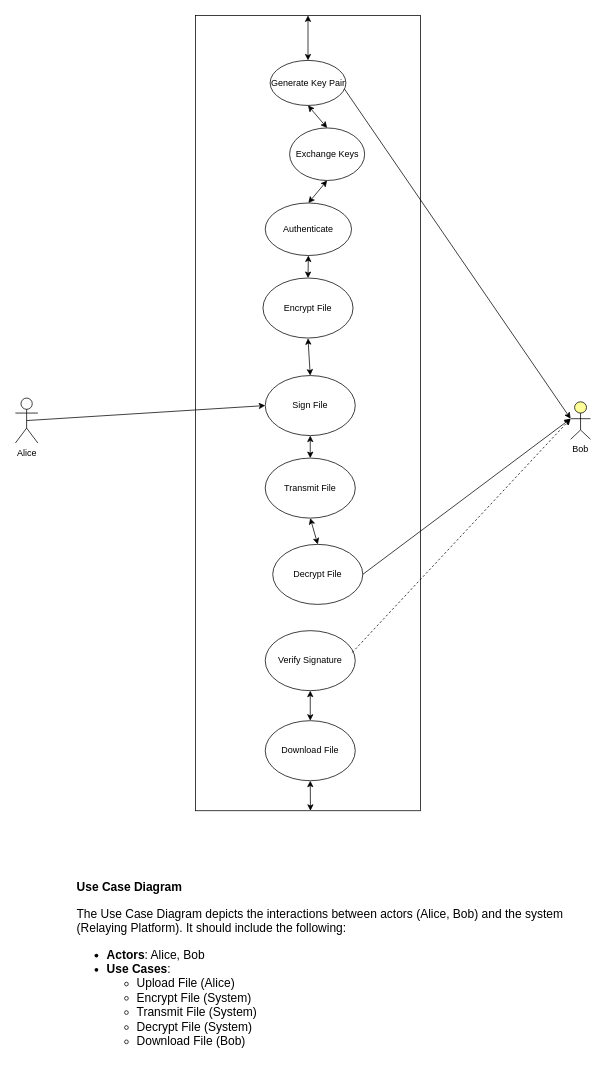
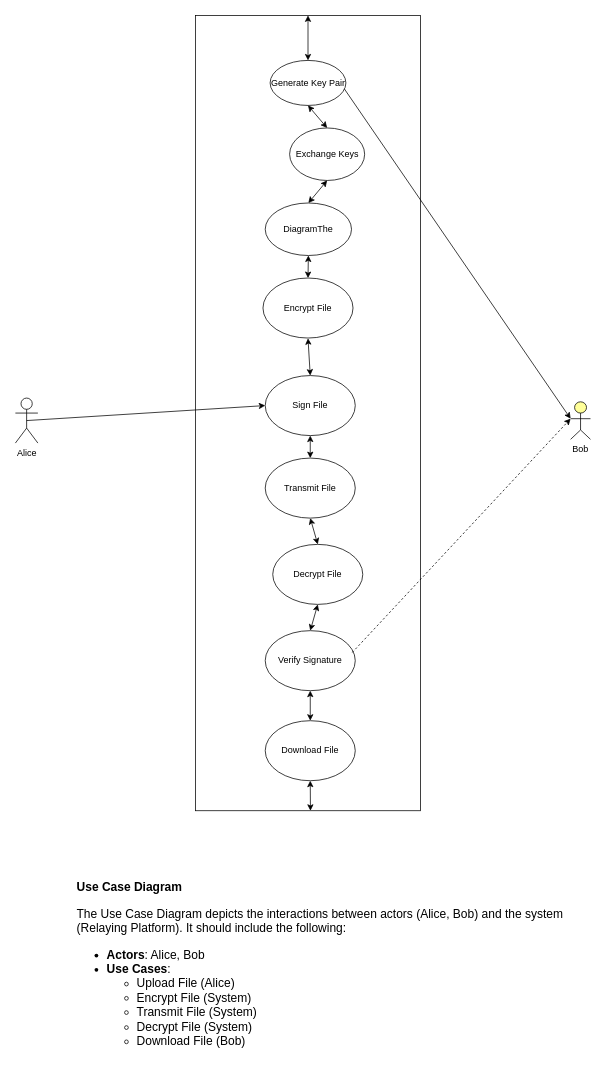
node "Authenticate": label "Authenticate" -> "DiagramThe"
edge "Decrypt File" -> "Bob": removed
edge "Decrypt File" -- "Verify Signature": added
